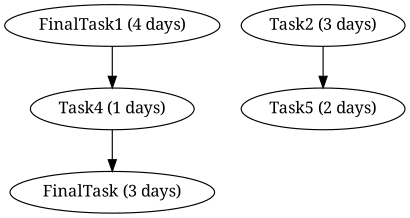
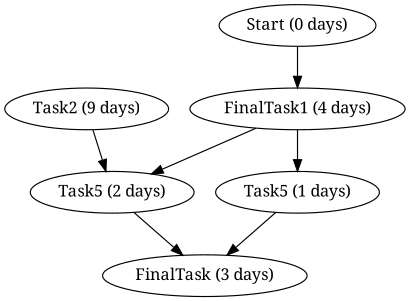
node "Start (0 days)": added
node "Task2 (3 days)": label "Task2 (3 days)" -> "Task2 (9 days)"
node "Task4 (1 days)": label "Task4 (1 days)" -> "Task5 (1 days)"
edge "FinalTask1 (4 days)" -> "Task5 (2 days)": added
edge "Task5 (2 days)" -> "FinalTask (3 days)": added
